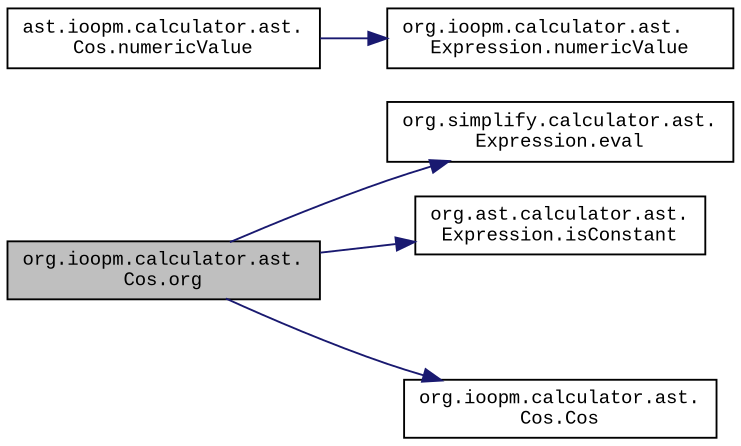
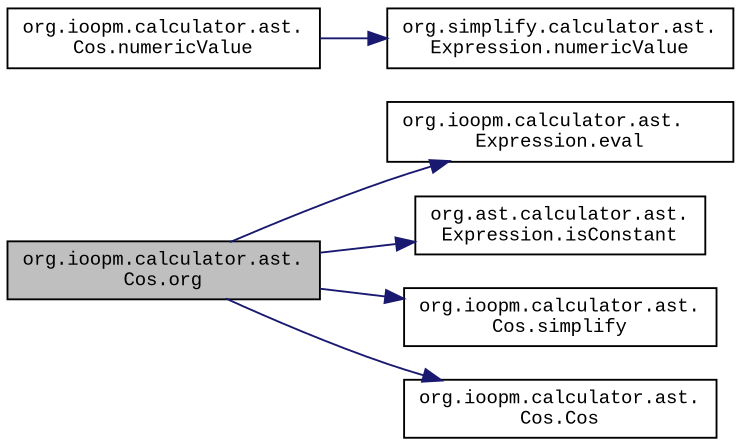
node "ast.ioopm.calculator.ast. Cos.numericValue": label "ast.ioopm.calculator.ast. Cos.numericValue" -> "org.ioopm.calculator.ast. Cos.numericValue"
node "org.ioopm.calculator.ast. Expression.numericValue": label "org.ioopm.calculator.ast. Expression.numericValue" -> "org.simplify.calculator.ast. Expression.numericValue"
node "org.simplify.calculator.ast. Expression.eval": label "org.simplify.calculator.ast. Expression.eval" -> "org.ioopm.calculator.ast. Expression.eval"
node "org.ioopm.calculator.ast. Cos.simplify": added
